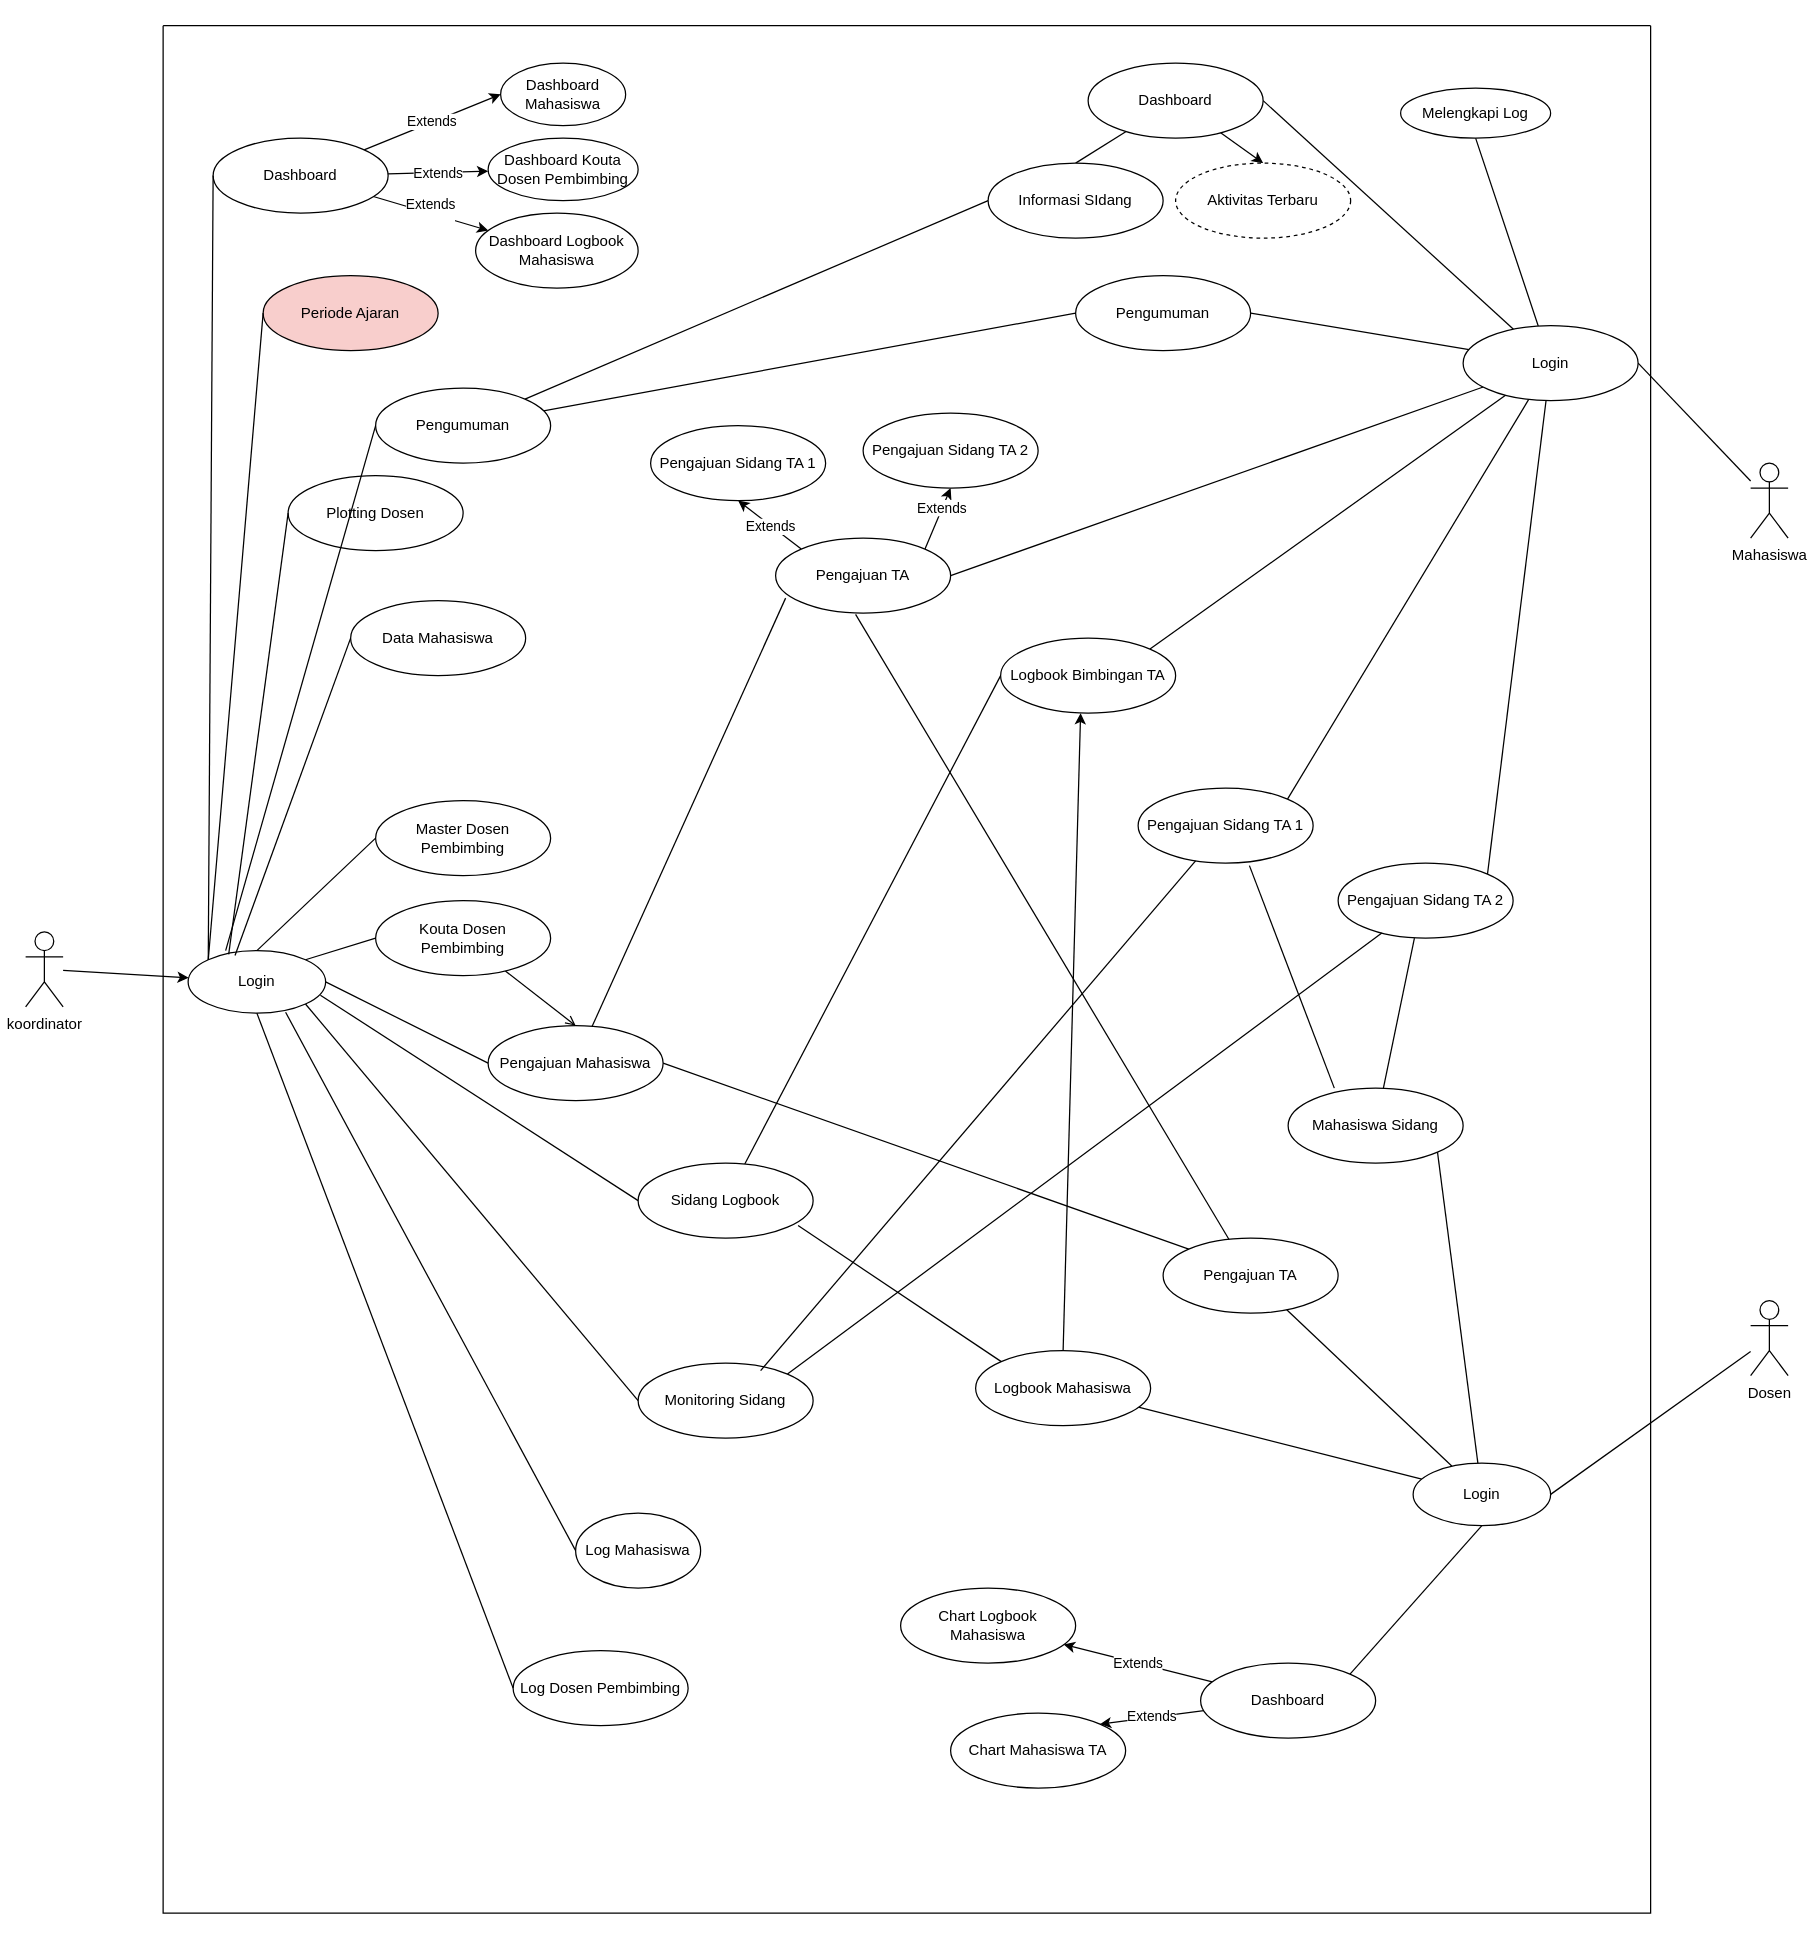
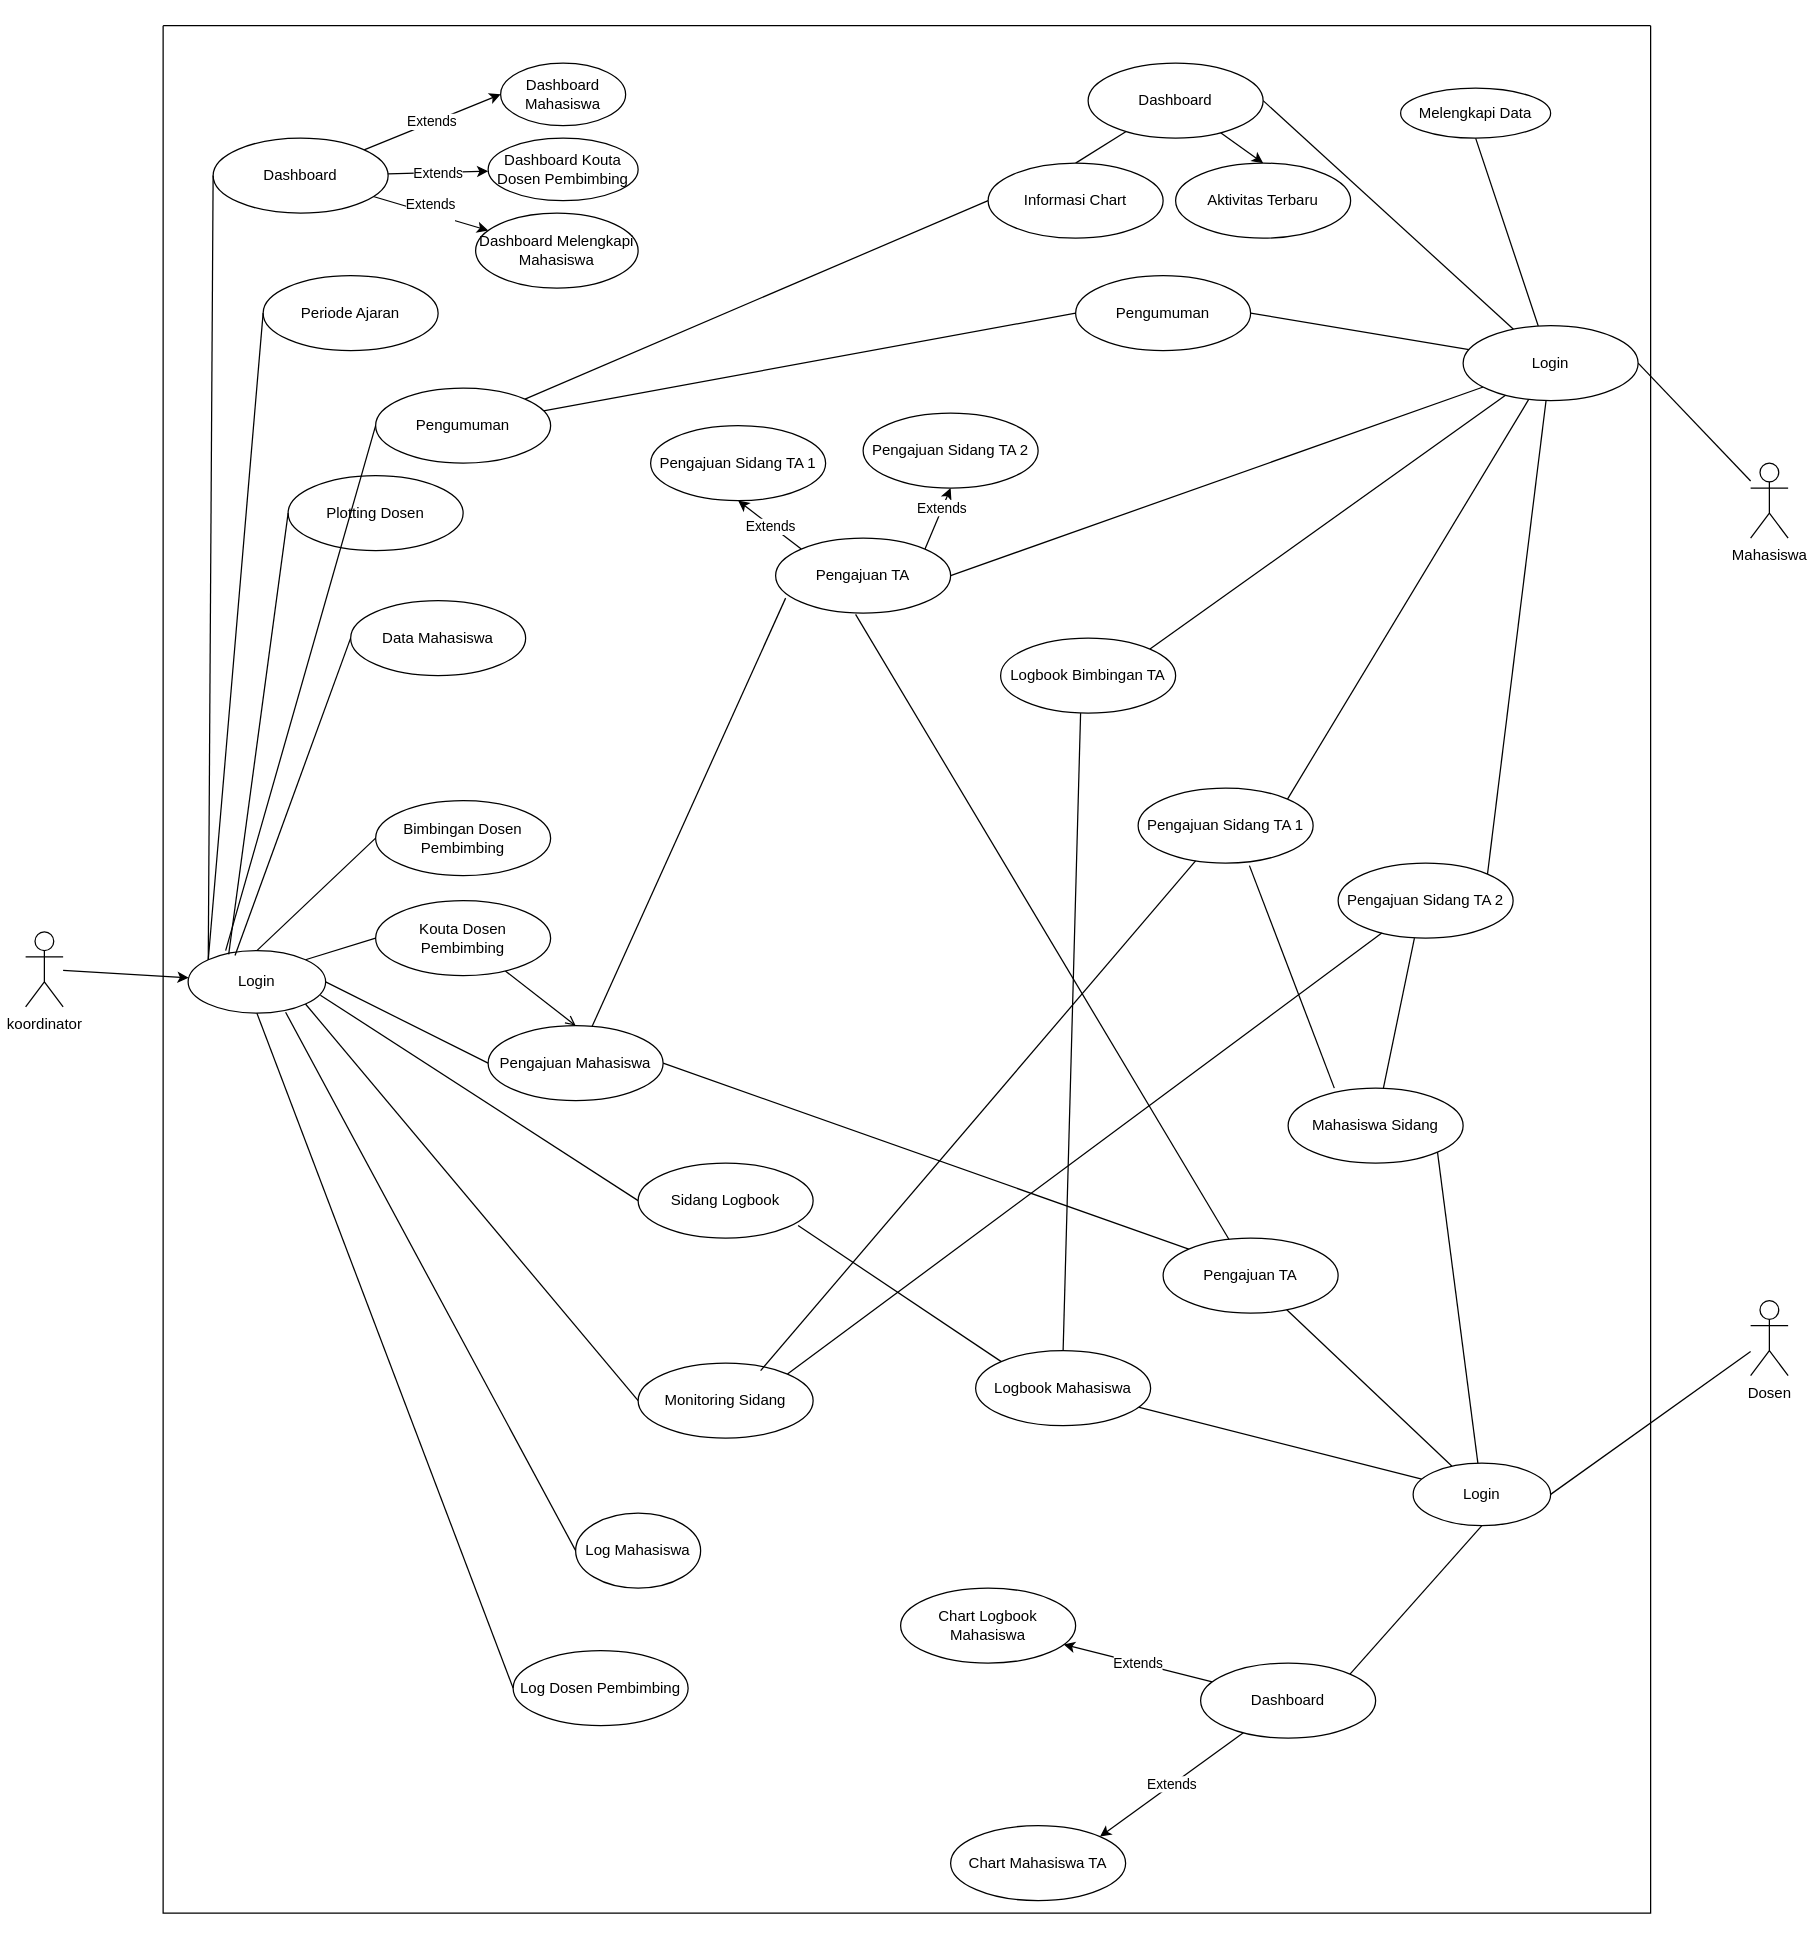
node "Melengkapi Log": label "Melengkapi Log" -> "Melengkapi Data"
node "Informasi SIdang": label "Informasi SIdang" -> "Informasi Chart"
node "Aktivitas Terbaru": style dashed -> solid
node "Dashboard Logbook Mahasiswa": label "Dashboard Logbook Mahasiswa" -> "Dashboard Melengkapi Mahasiswa"
node "Periode Ajaran": fillcolor #f8cecc -> #ffffff
edge "Logbook Mahasiswa" -> "Logbook Bimbingan TA": arrowhead classic -> none
node "Master Dosen Pembimbing": label "Master Dosen Pembimbing" -> "Bimbingan Dosen Pembimbing"
edge "Logbook Bimbingan TA" -- "Sidang Logbook": removed
node "Chart Mahasiswa TA": moved (1038, 1751) -> (1038, 1863)
